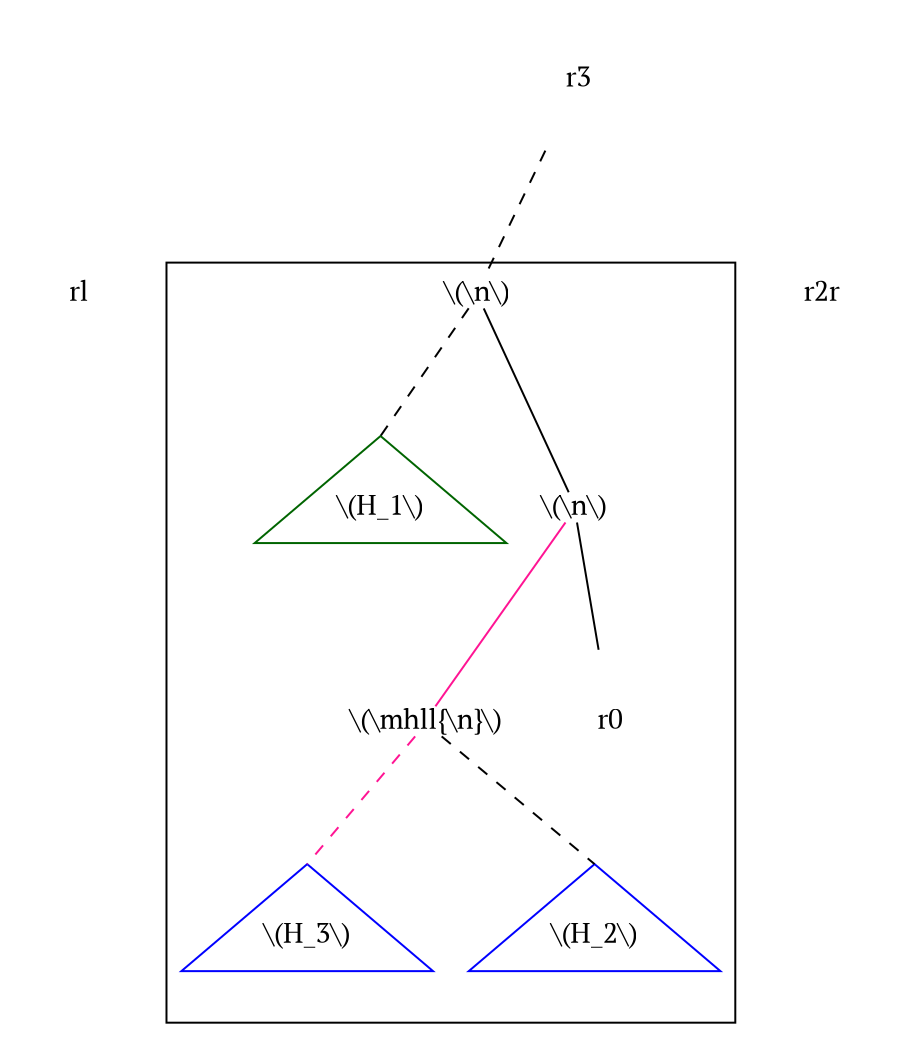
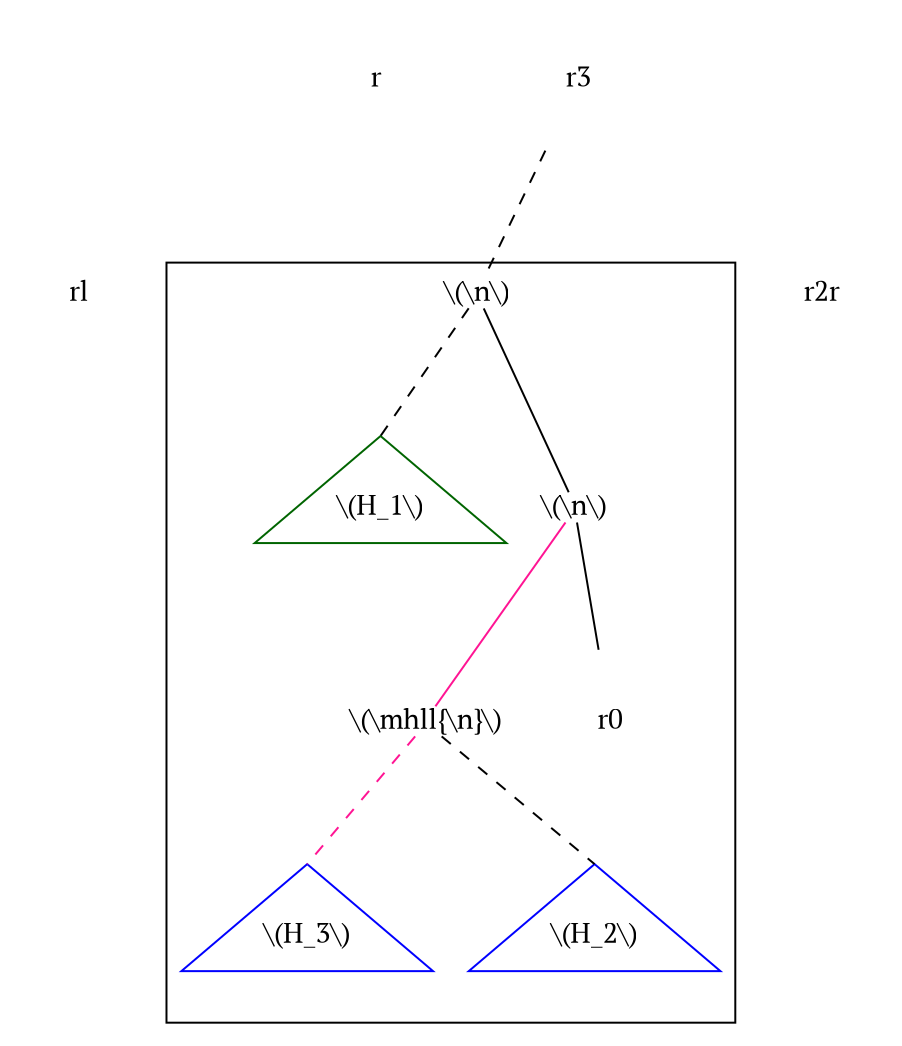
node "r": added
